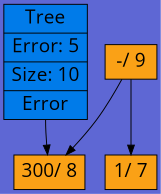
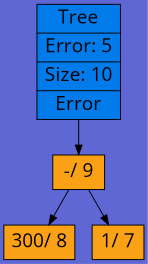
edge "Tree" -> "300/ 8": now "Tree" -> "-/ 9"
